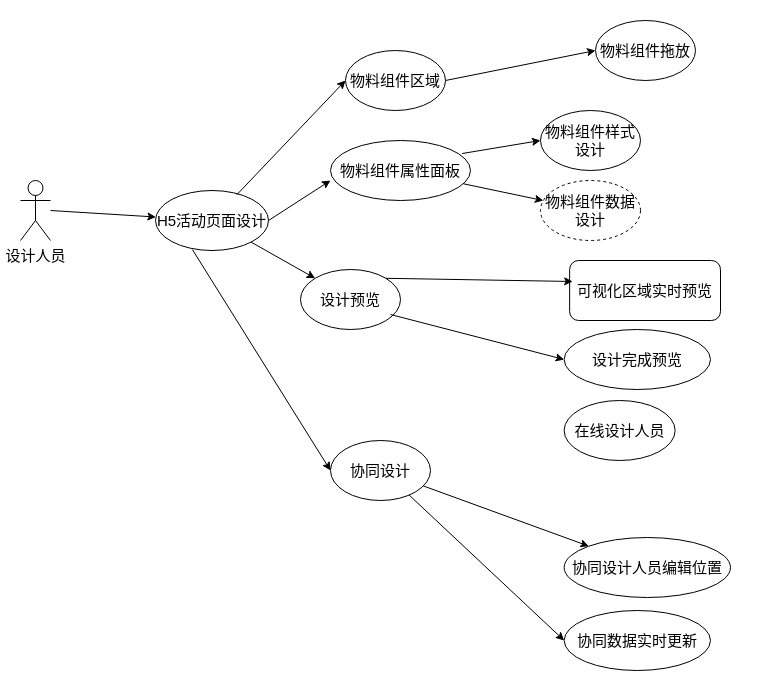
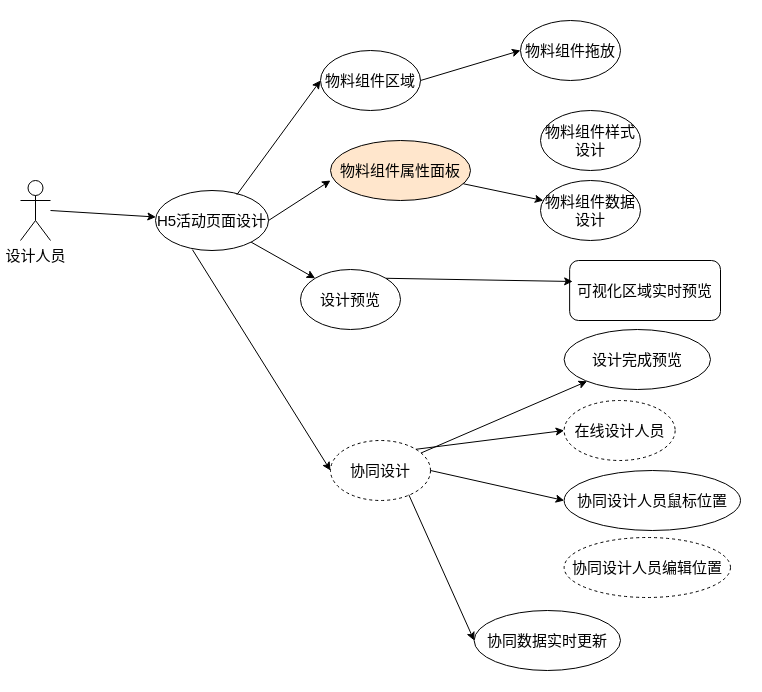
node "物料组件拖放": moved (646, 51) -> (571, 51)
node "物料组件区域": moved (396, 81) -> (371, 81)
edge "物料组件属性面板" -> "物料组件样式设计": removed
node "物料组件属性面板": fillcolor #ffffff -> #ffe6cc
node "物料组件数据设计": style dashed -> solid
edge "设计预览" -> "设计完成预览": removed
node "在线设计人员": style solid -> dashed
edge "协同设计" -> "在线设计人员": added
node "协同设计": style solid -> dashed
edge "协同设计" -> "协同设计人员鼠标位置": added
node "协同设计人员鼠标位置": added
edge "协同设计" -> "协同设计人员编辑位置": now "协同设计" -> "设计完成预览"
node "协同设计人员编辑位置": style solid -> dashed
node "协同数据实时更新": moved (637, 641) -> (547, 641)
